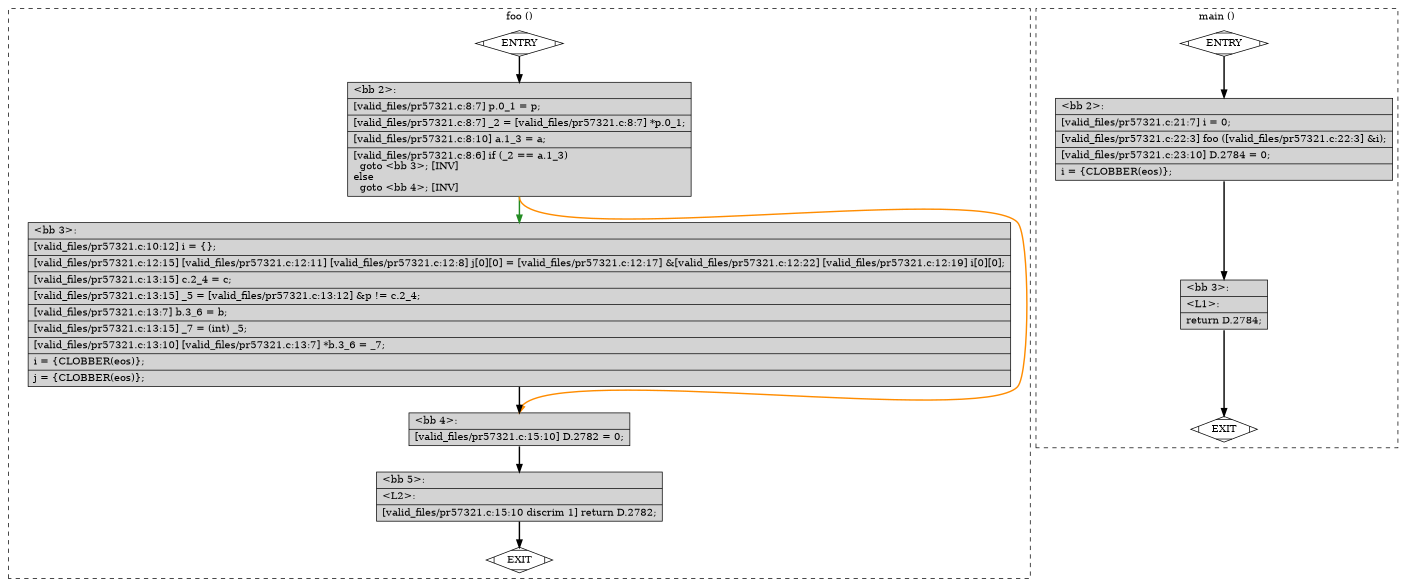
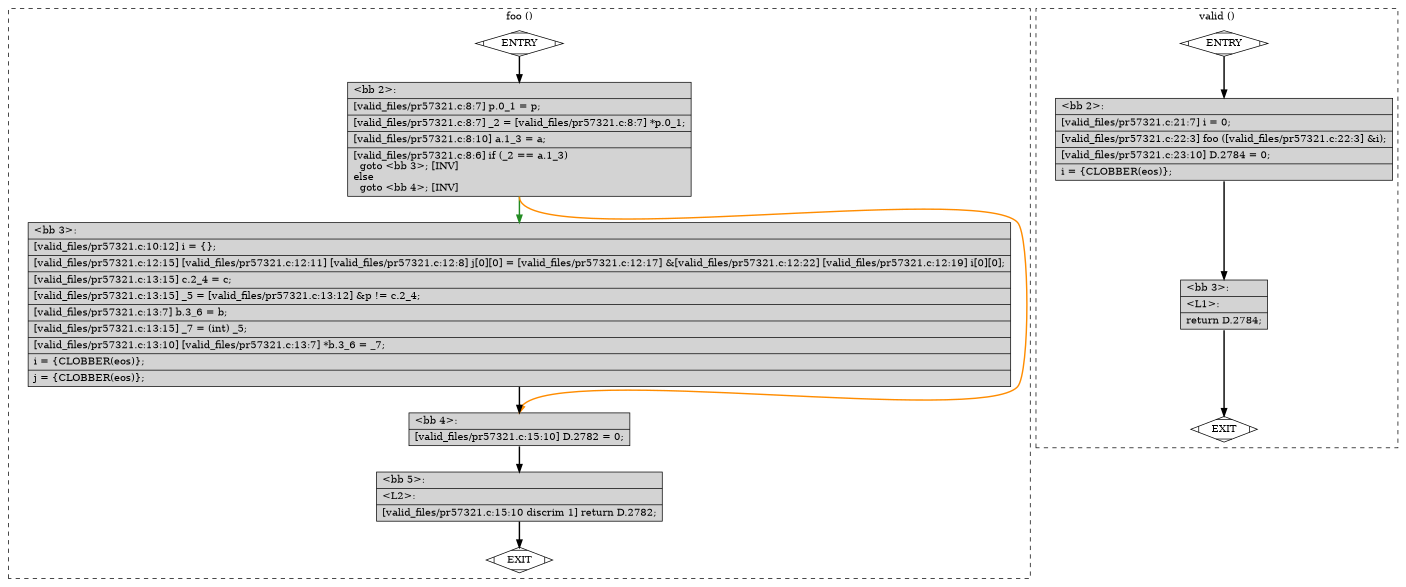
cluster "main ()": label "main ()" -> "valid ()"
